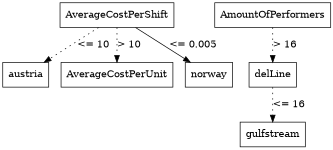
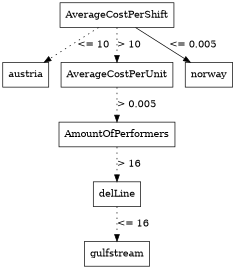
edge "AverageCostPerUnit" -> "AmountOfPerformers": added, label "> 0.005"
